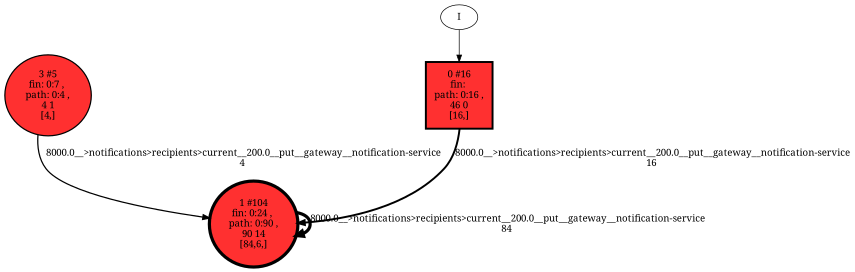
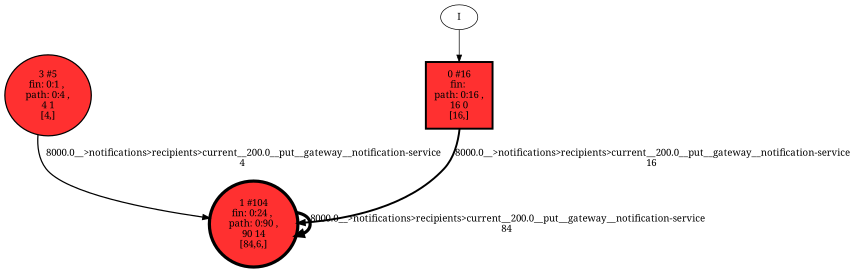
node "3 #5 fin: 0:7 , path: 0:4 , 4 1 [4,]": label "3 #5 fin: 0:7 , path: 0:4 , 4 1 [4,]" -> "3 #5 fin: 0:1 , path: 0:4 , 4 1 [4,]"
node "0 #16 fin: path: 0:16 , 46 0 [16,]": label "0 #16 fin: path: 0:16 , 46 0 [16,]" -> "0 #16 fin: path: 0:16 , 16 0 [16,]"
